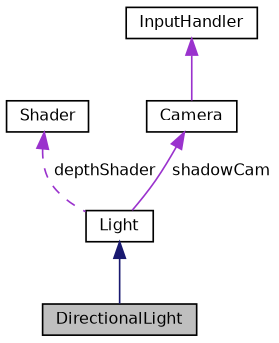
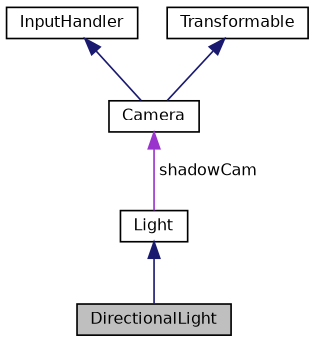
node "Transformable": added
edge "Camera" -> "InputHandler": color darkorchid3 -> midnightblue
node "Shader": removed
